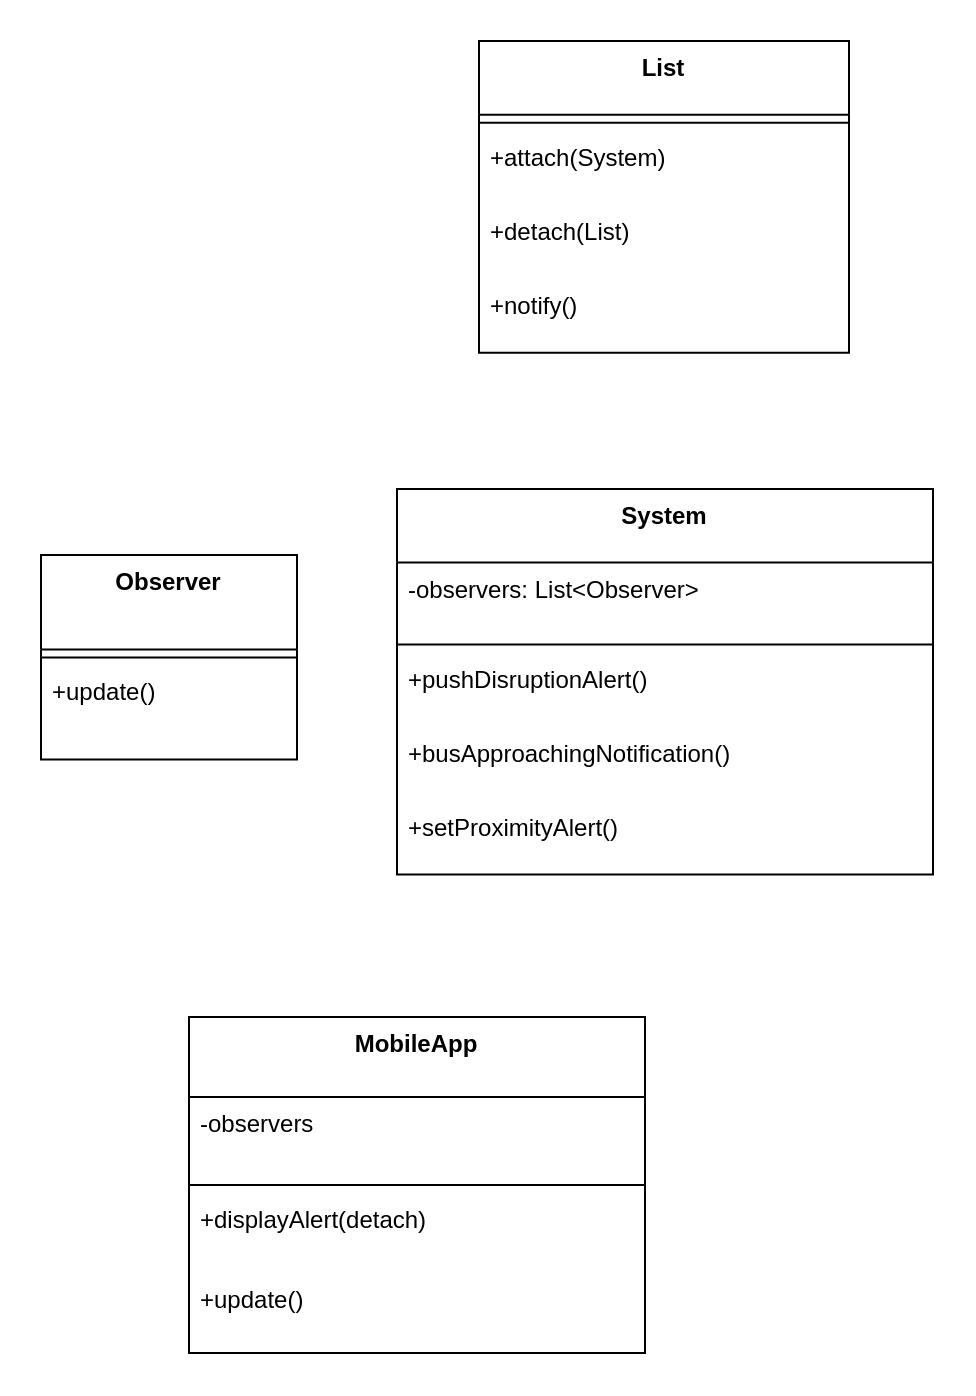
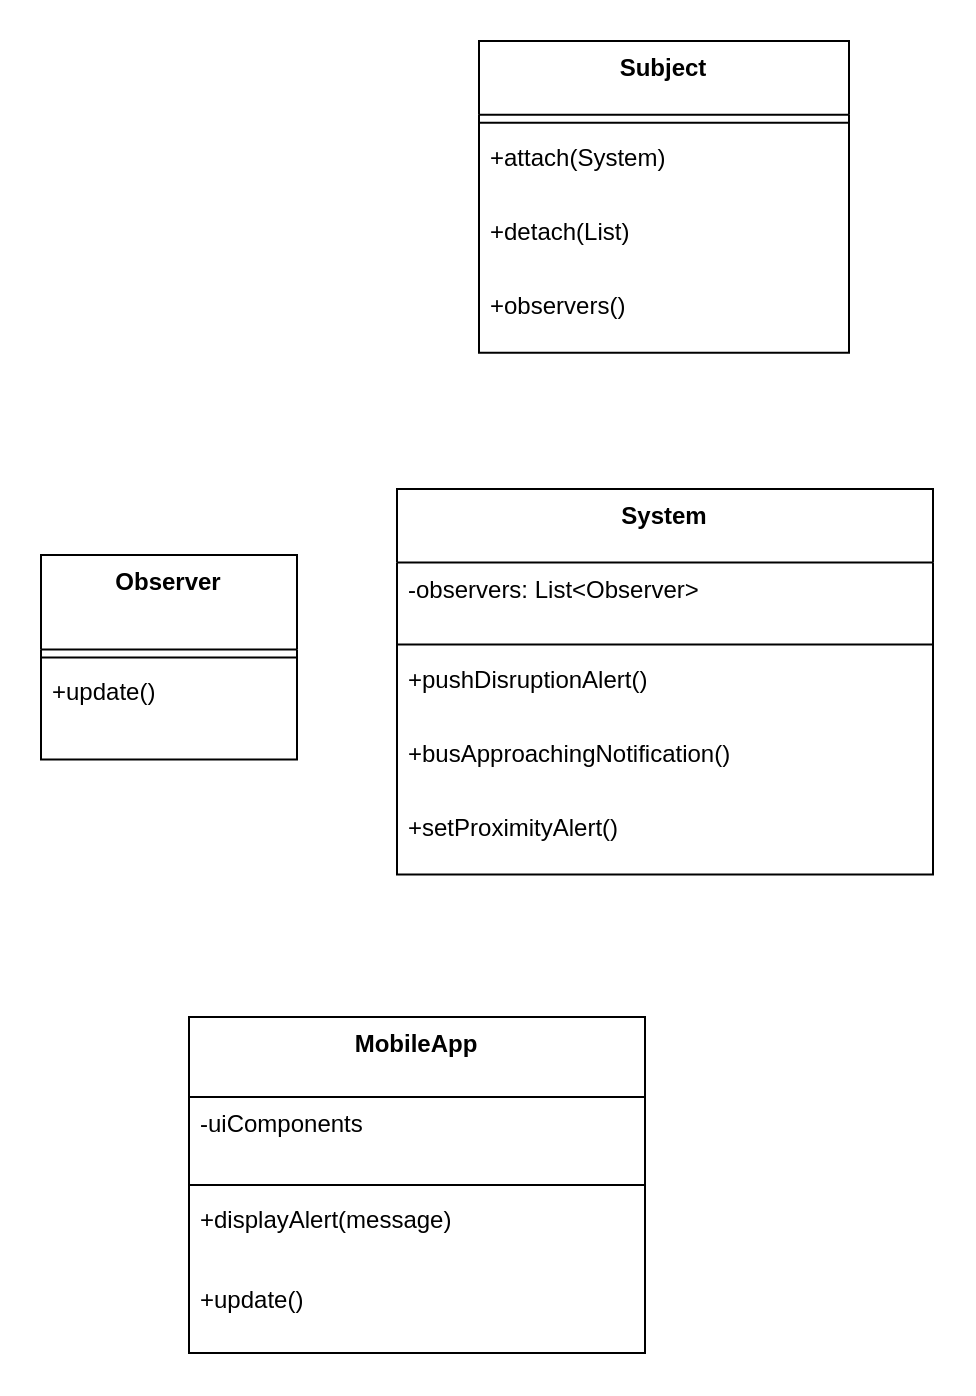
node "List": label "List" -> "Subject"
node "+notify()": label "+notify()" -> "+observers()"
node "-observers": label "-observers" -> "-uiComponents"
node "+displayAlert(detach)": label "+displayAlert(detach)" -> "+displayAlert(message)"
